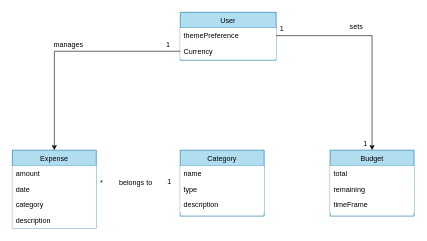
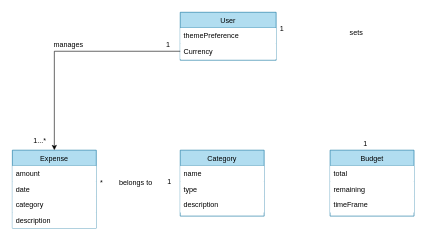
node "sets": moved (357, 27) -> (357, 33)
edge "themePreference" -> "Budget": removed
node "1...*": added
